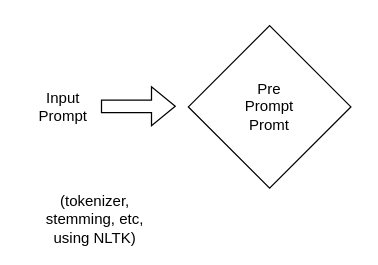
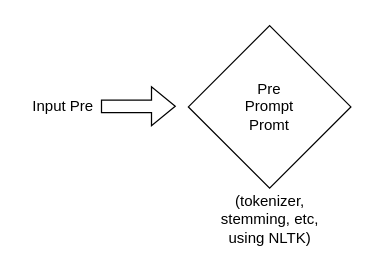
node "Input Prompt": label "Input Prompt" -> "Input Pre"
node "(tokenizer, stemming, etc, using NLTK)": moved (94, 219) -> (269, 219)
